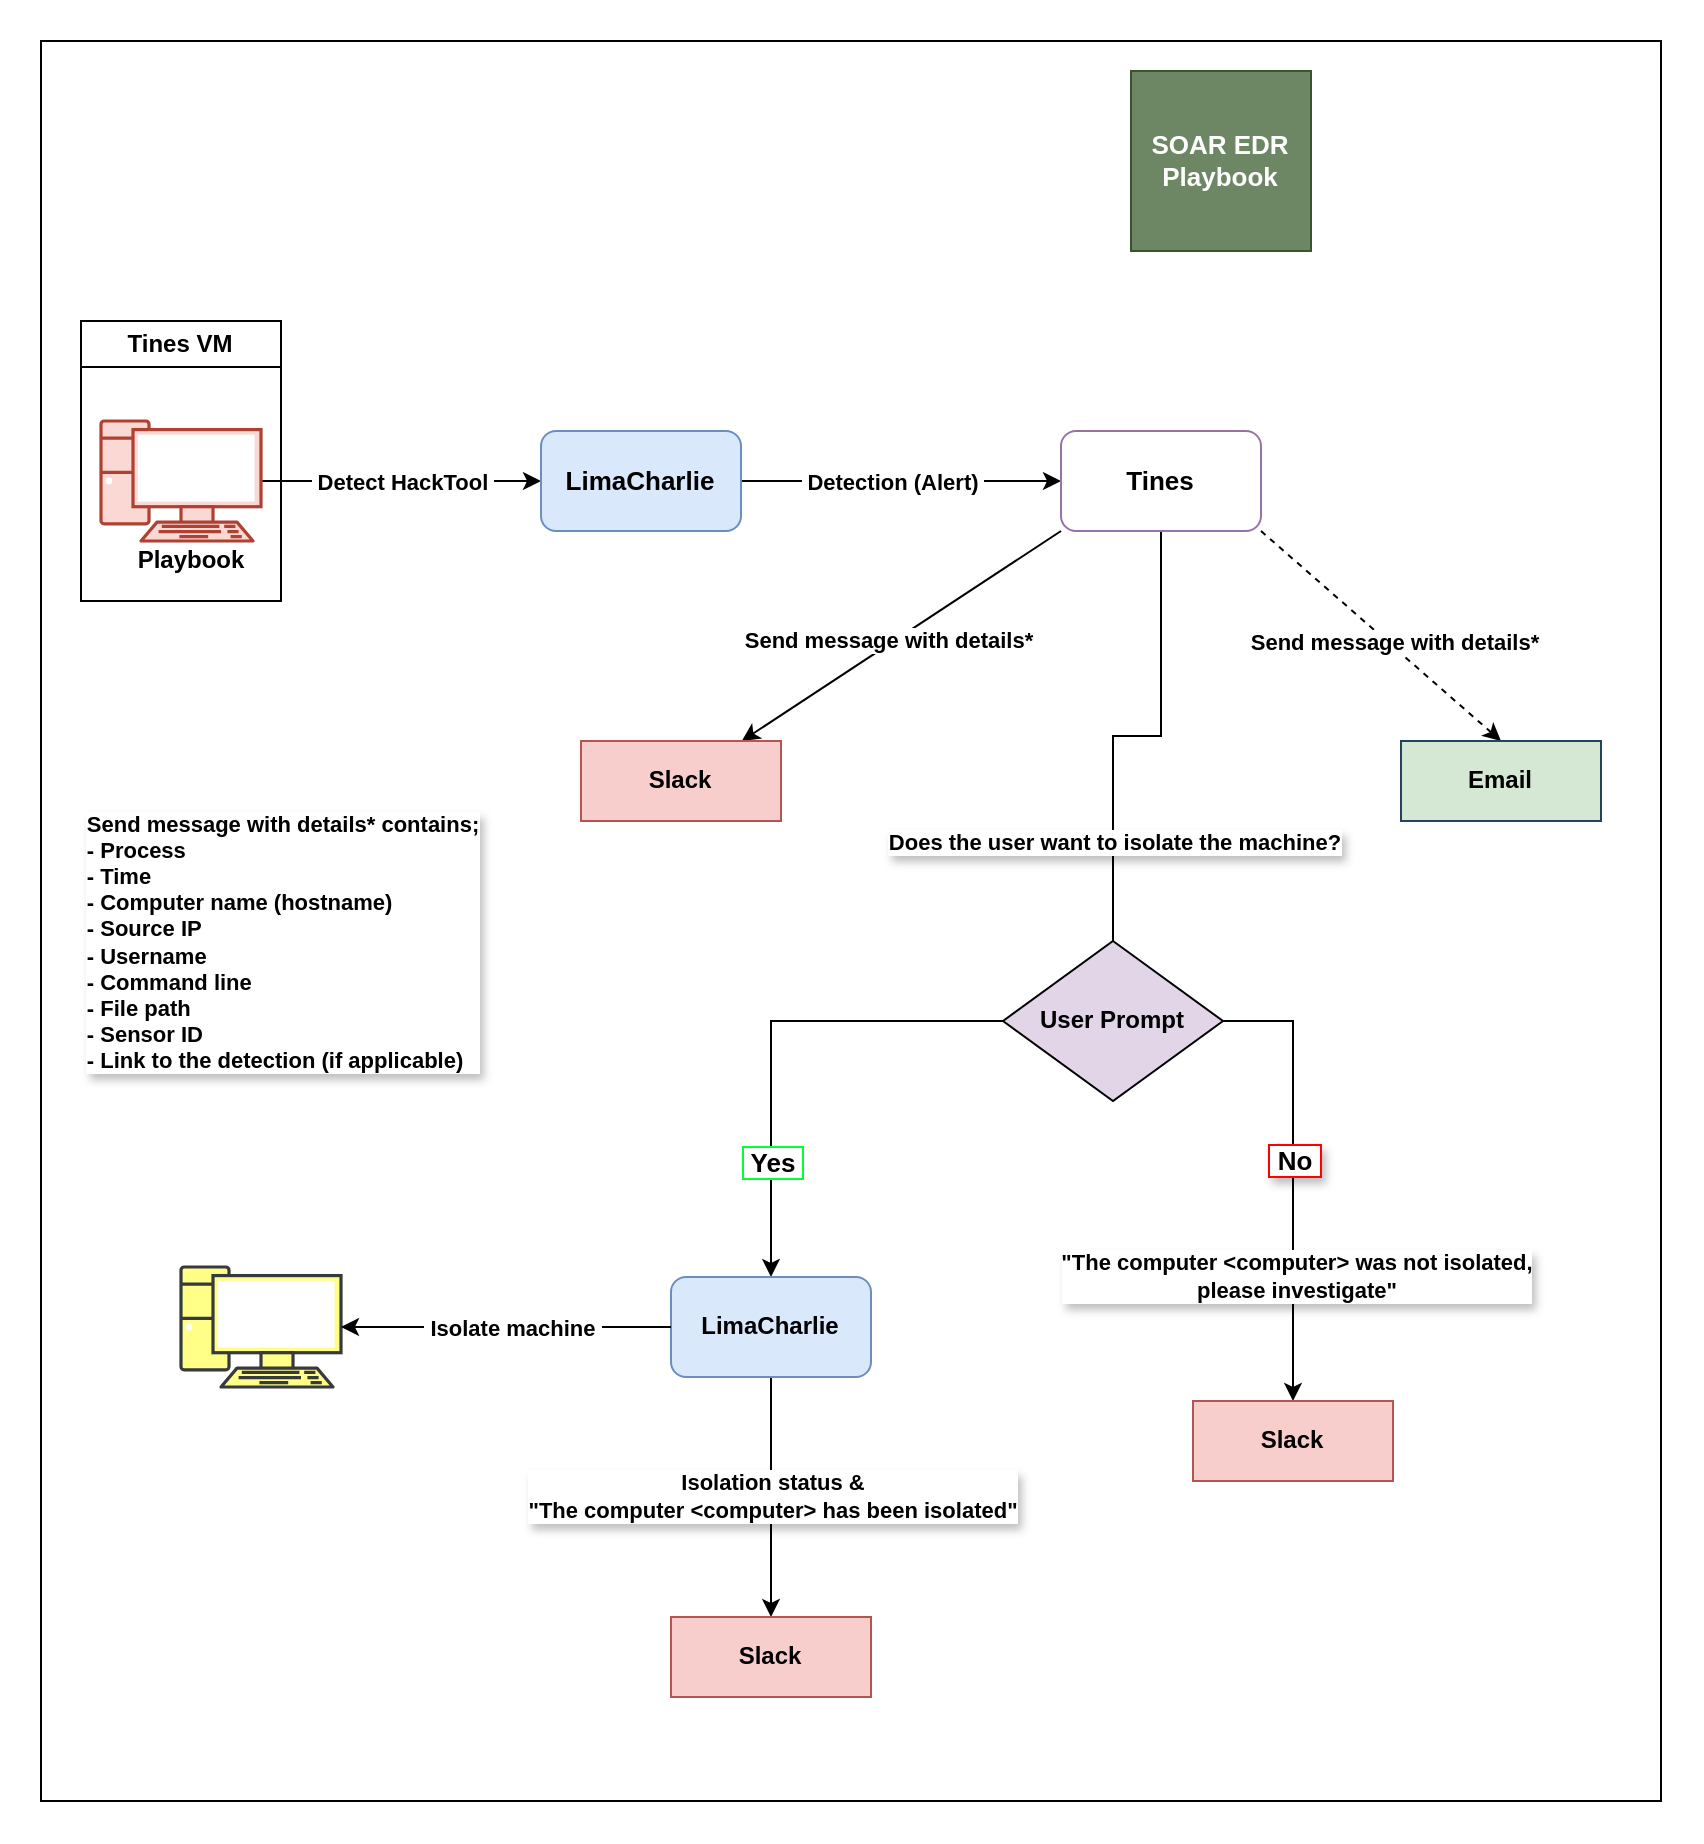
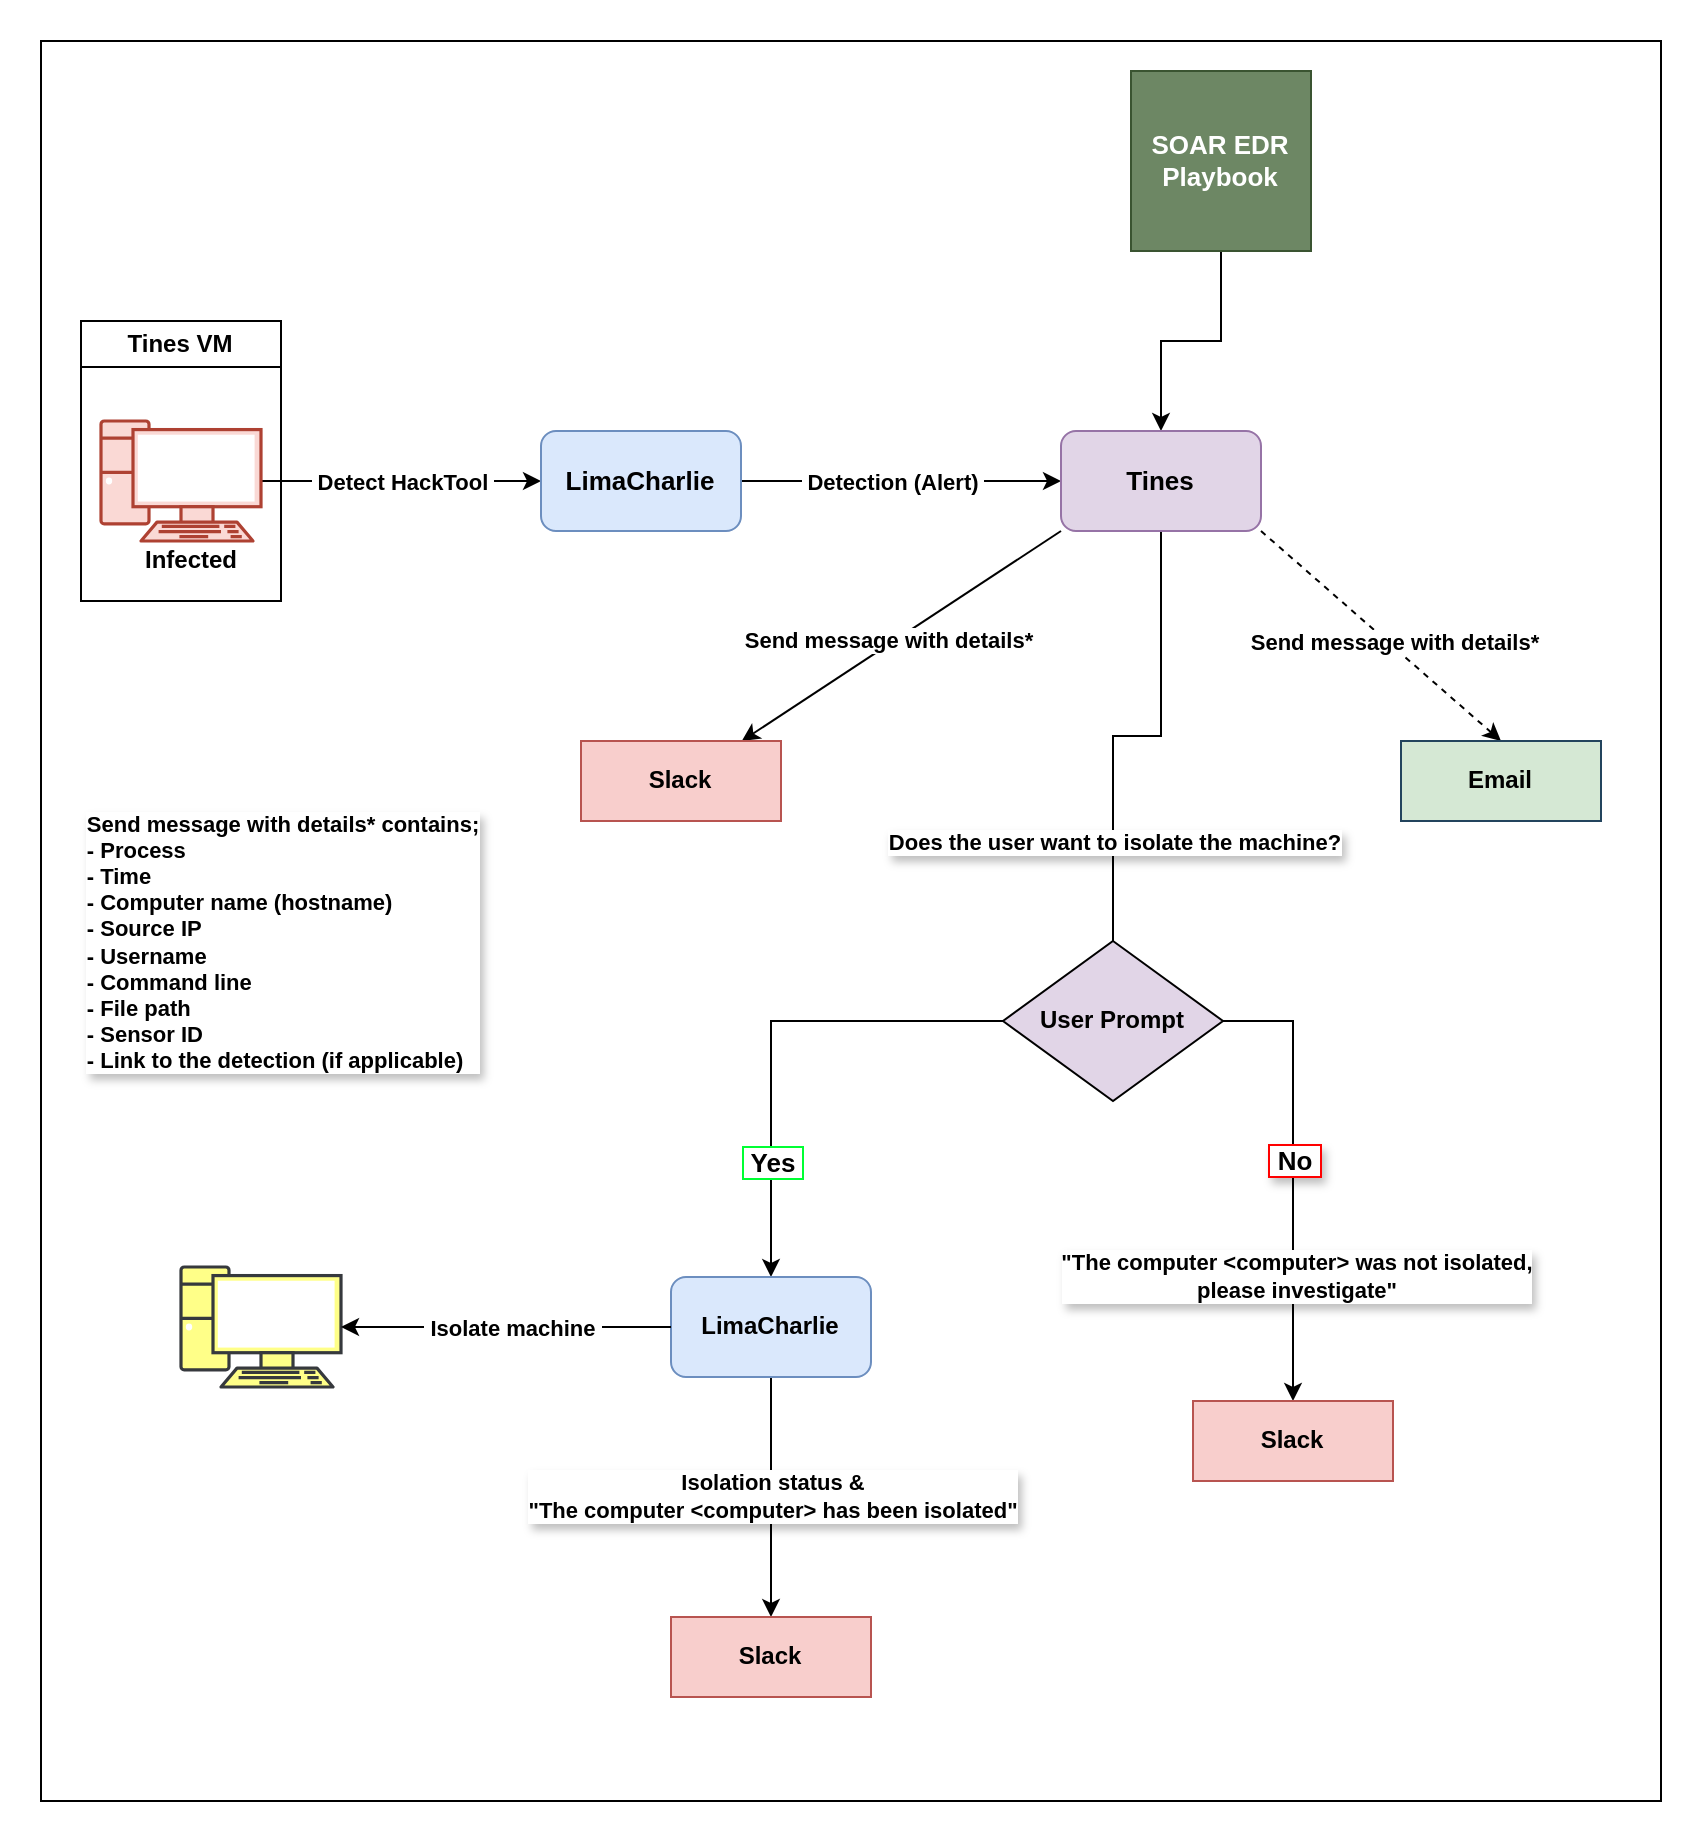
edge "SOAR EDR Playbook" -> "Tines": added
node "Tines": fillcolor #ffffff -> #e1d5e7
node "Playbook": label "Playbook" -> "Infected"
